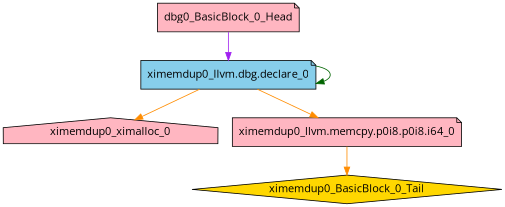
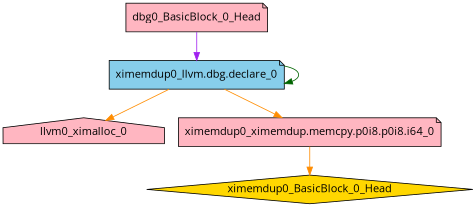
node "ximemdup0_ximalloc_0": label "ximemdup0_ximalloc_0" -> "llvm0_ximalloc_0"
node "ximemdup0_llvm.memcpy.p0i8.p0i8.i64_0": label "ximemdup0_llvm.memcpy.p0i8.p0i8.i64_0" -> "ximemdup0_ximemdup.memcpy.p0i8.p0i8.i64_0"
node "ximemdup0_BasicBlock_0_Tail": label "ximemdup0_BasicBlock_0_Tail" -> "ximemdup0_BasicBlock_0_Head"
